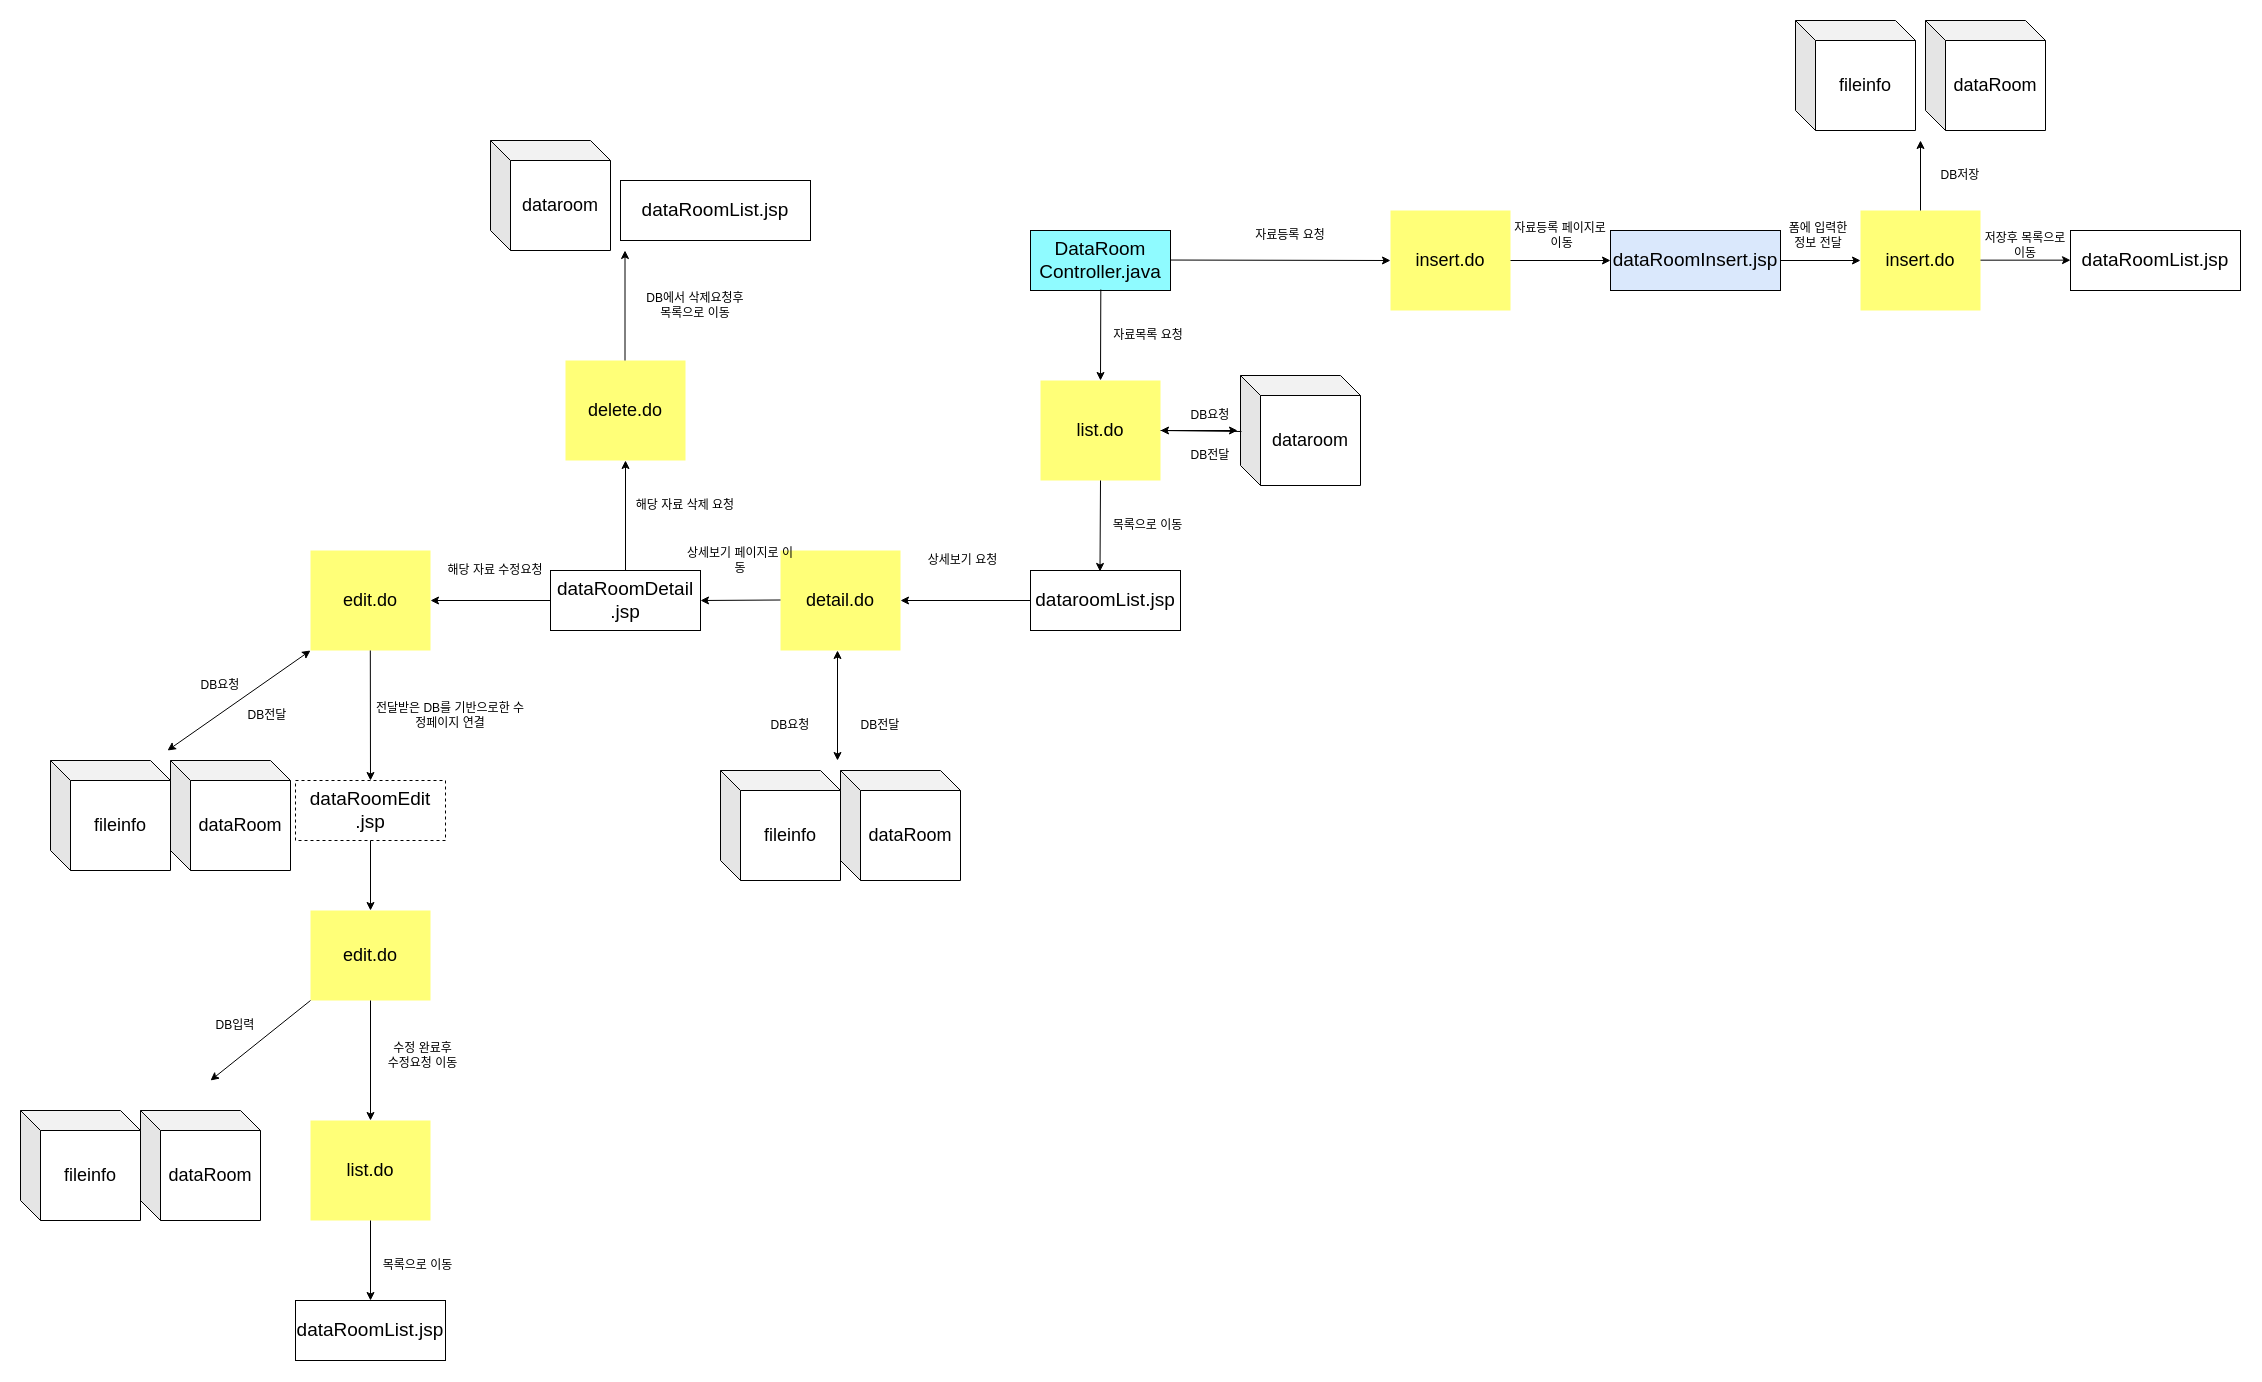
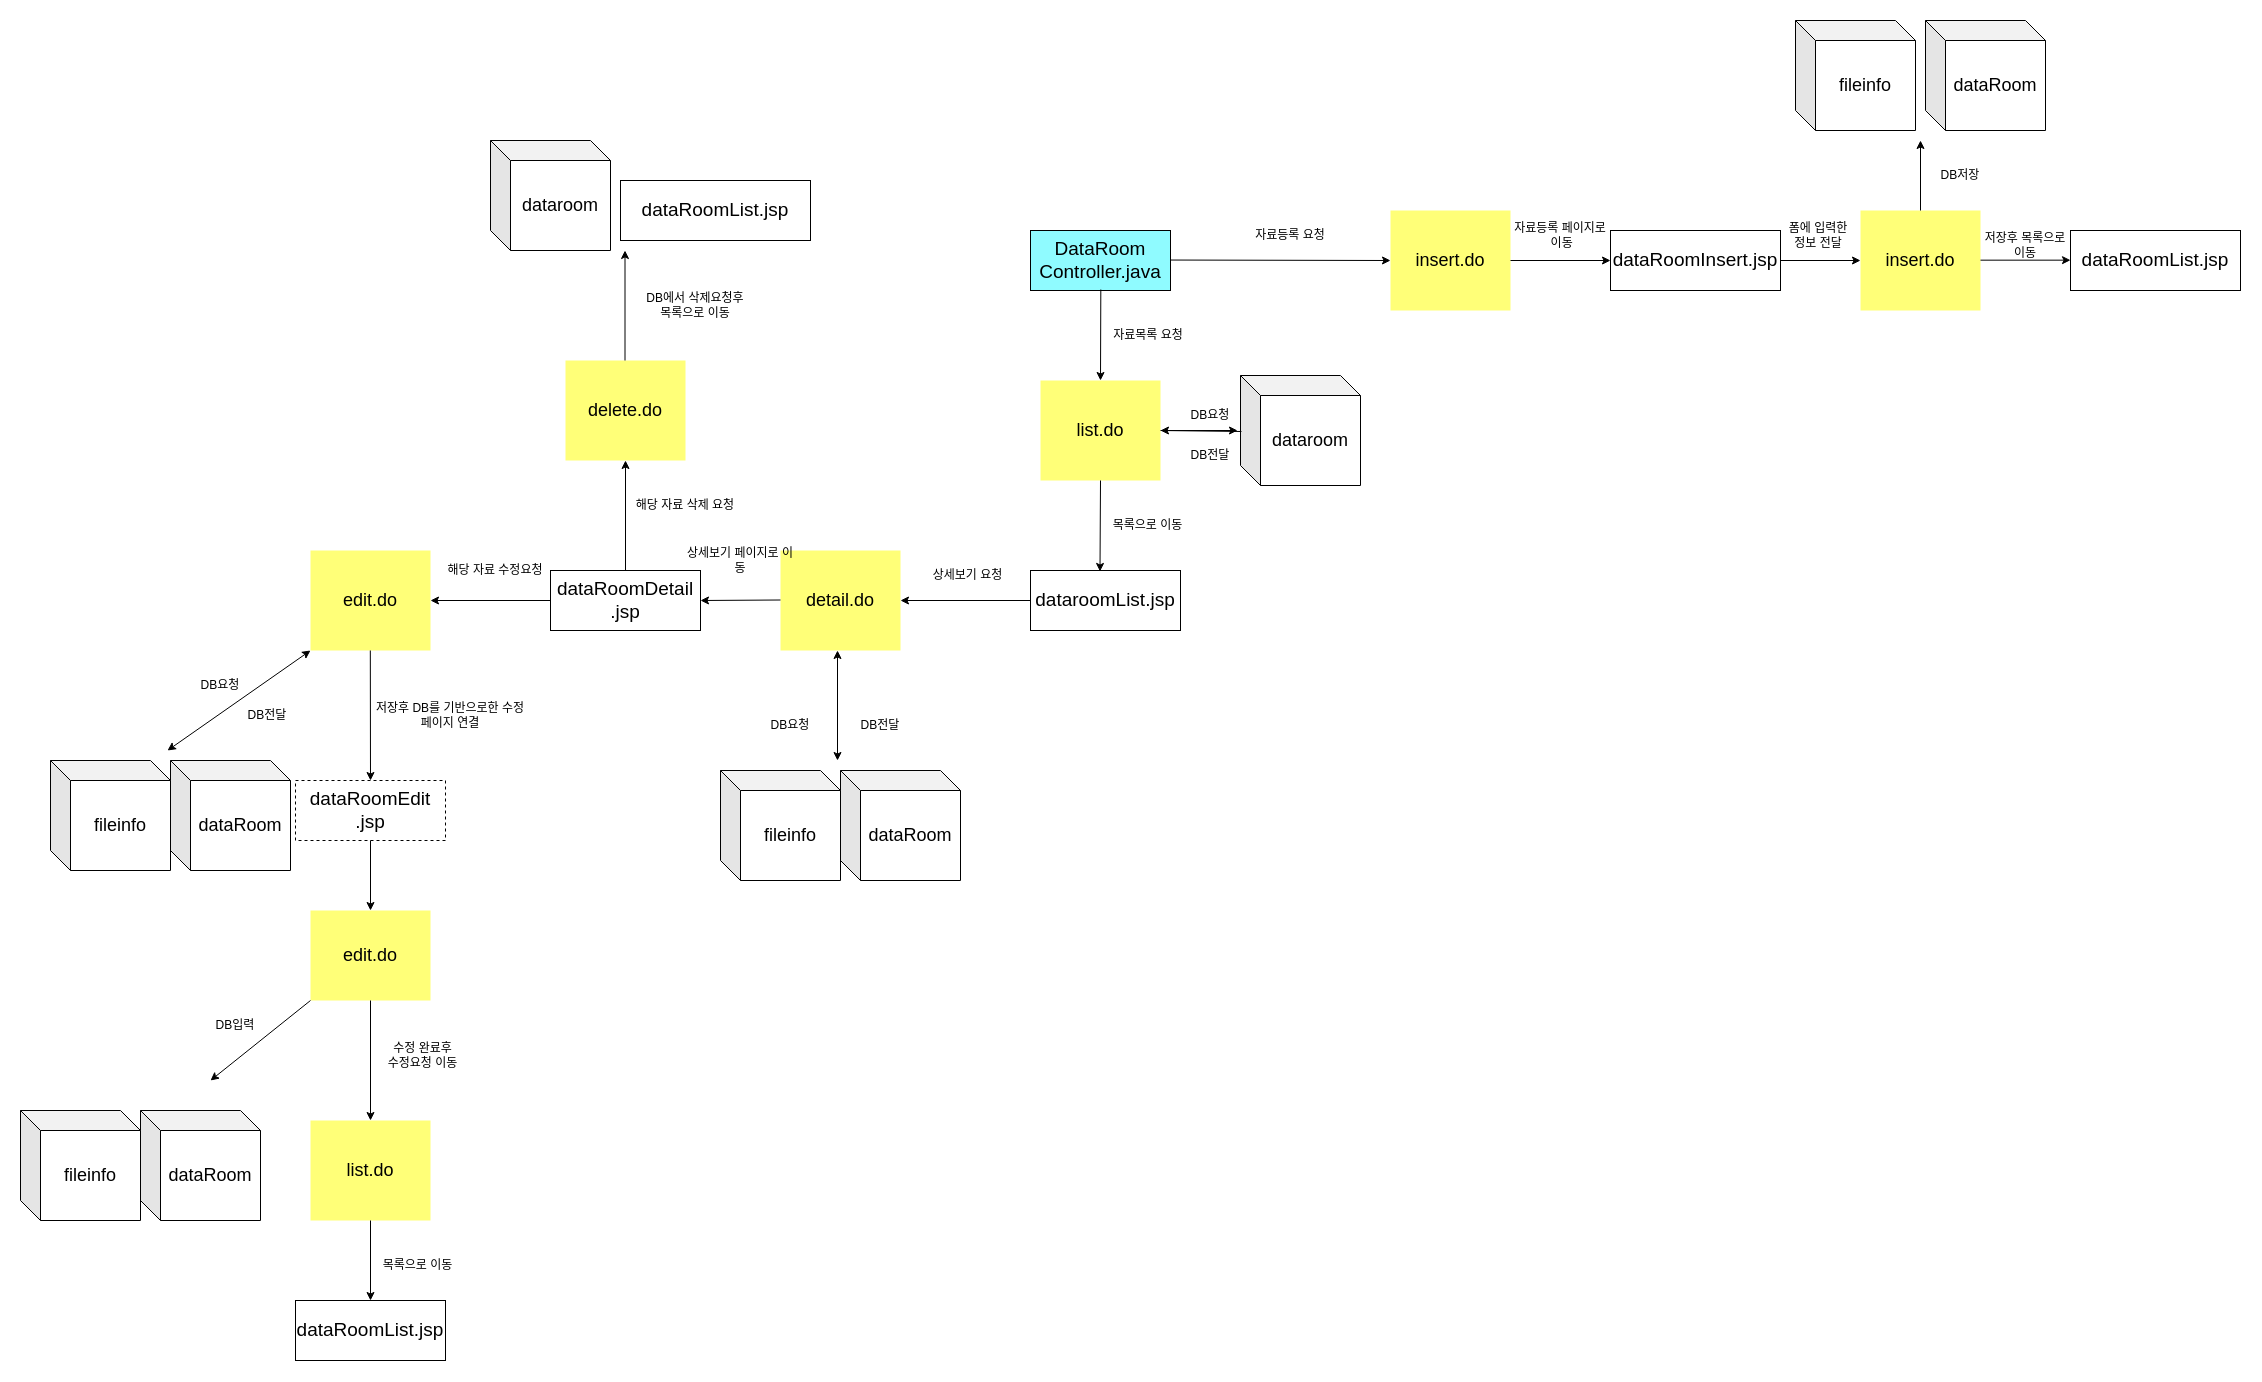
node "dataRoomInsert.jsp": fillcolor #dae8fc -> #ffffff
node "상세보기 요청": moved (963, 561) -> (968, 576)
node "전달받은 DB를 기반으로한 수정페이지 연결": label "전달받은 DB를 기반으로한 수정페이지 연결" -> "저장후 DB를 기반으로한 수정페이지 연결"
